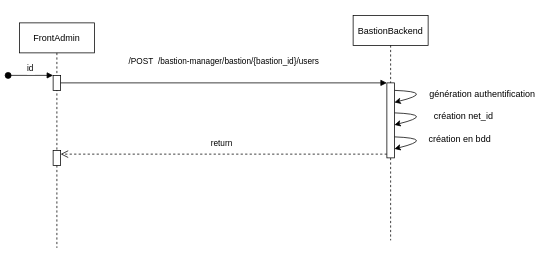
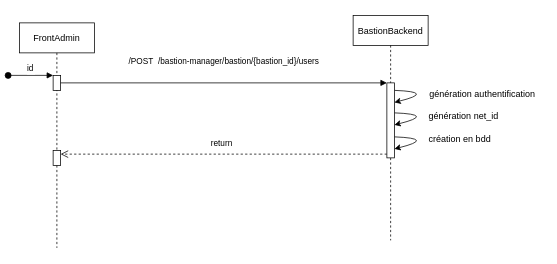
node "création net_id": label "création net_id" -> "génération net_id"
